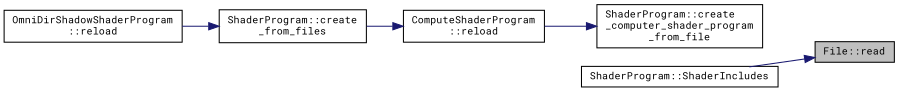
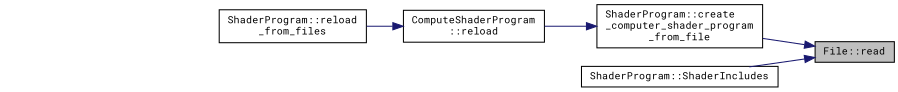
node "OmniDirShadowShaderProgram ::reload": removed
node "ShaderProgram::create _from_files": label "ShaderProgram::create _from_files" -> "ShaderProgram::reload _from_files"
edge "ShaderProgram::create _computer_shader_program _from_file" -> "File::read": added
